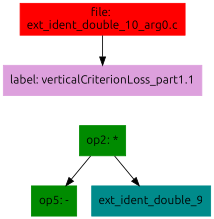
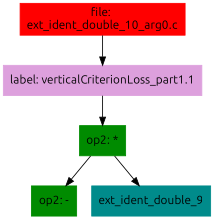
edge "label: verticalCriterionLoss_part1.1" -> "op2: *": added
node "op5: -": label "op5: -" -> "op2: -"
